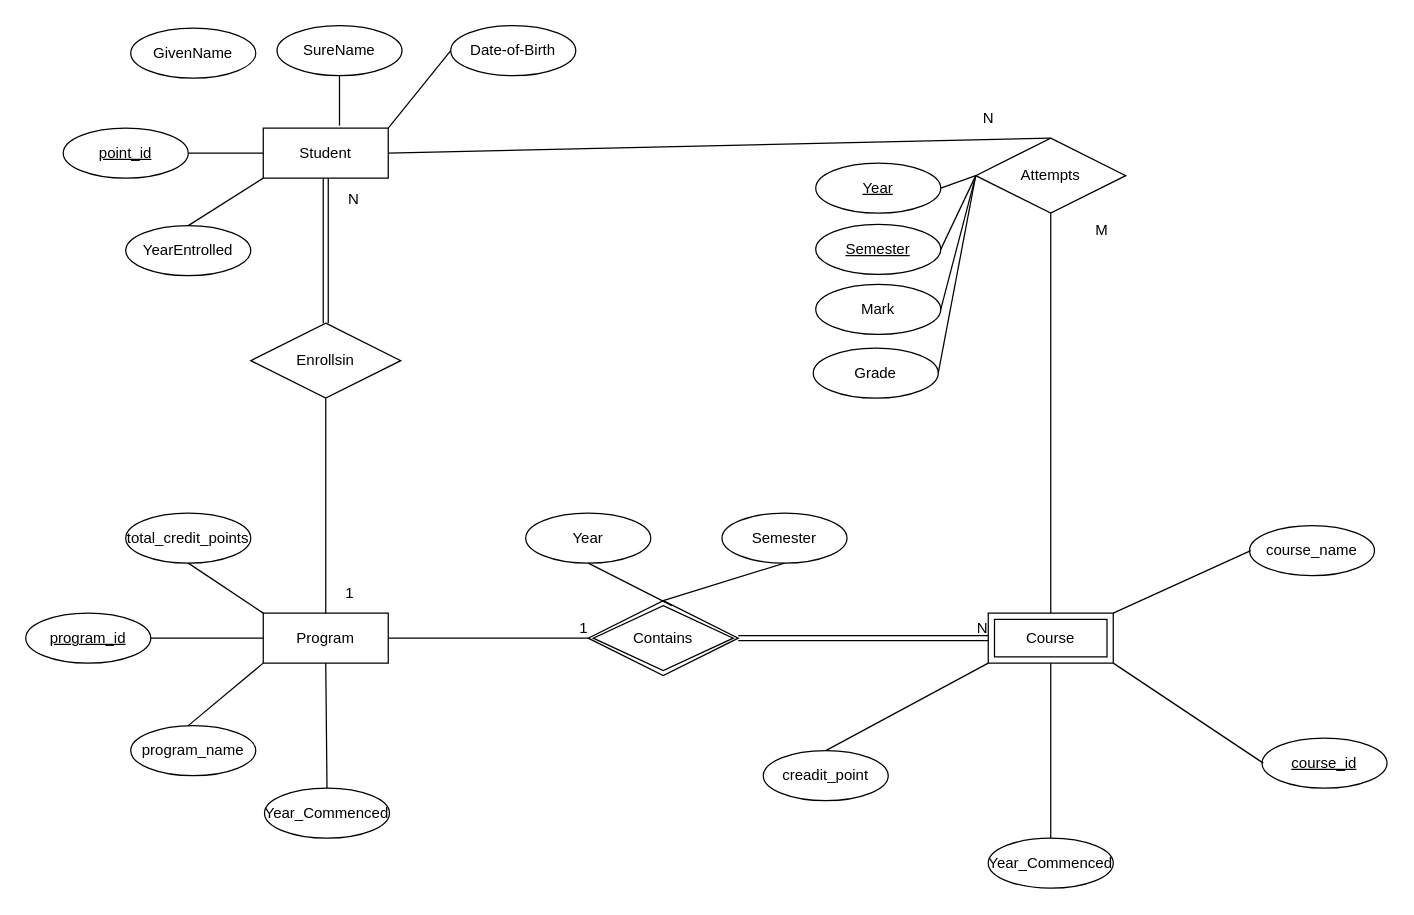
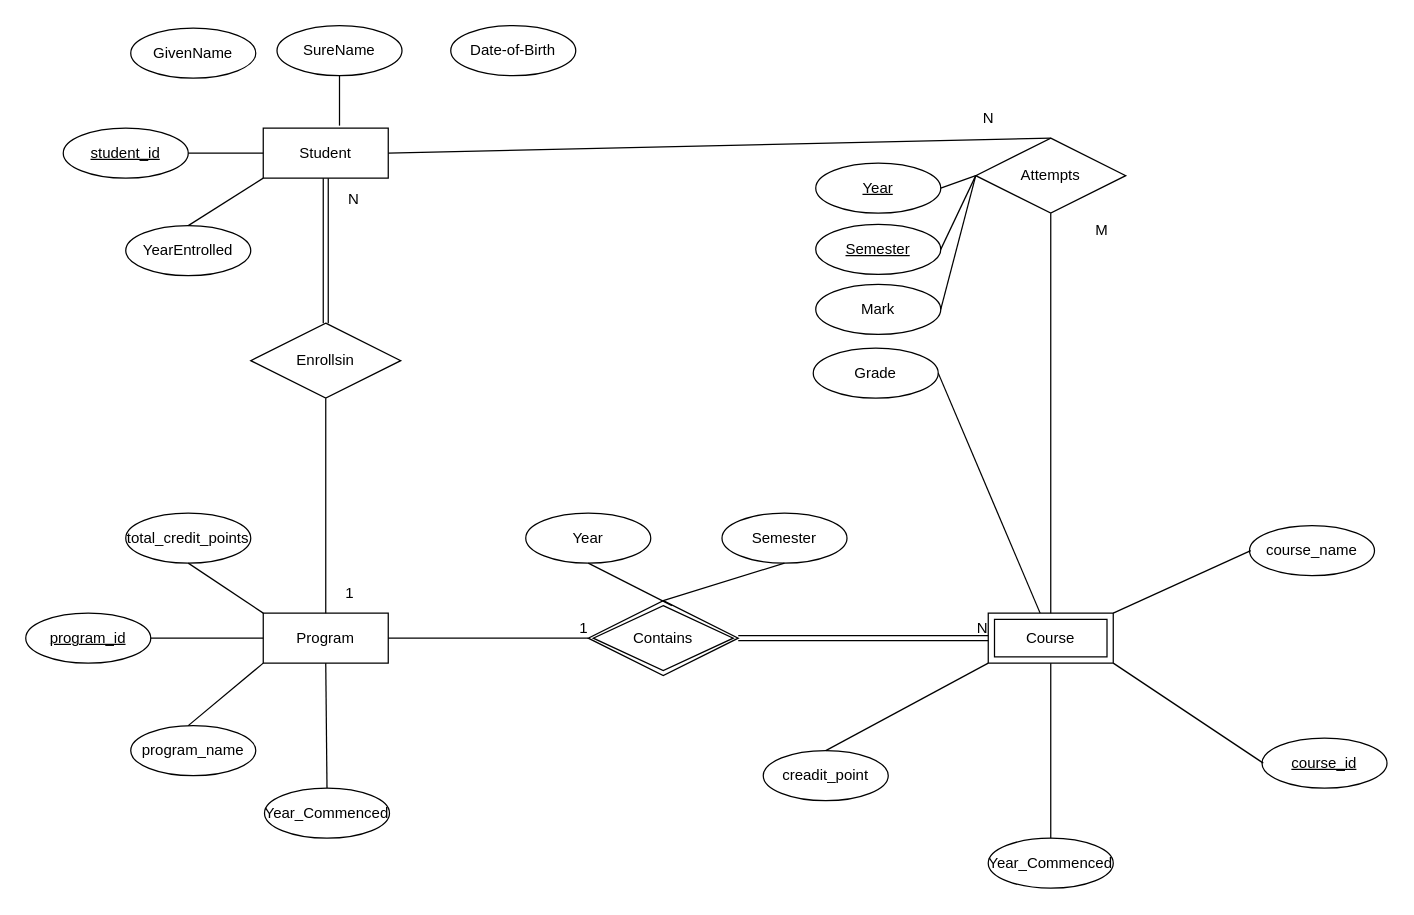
edge "Date-of-Birth" -- "Student": removed
node "point_id": label "point_id" -> "student_id"
edge "Attempts" -- "Grade": now "Course" -- "Grade"
